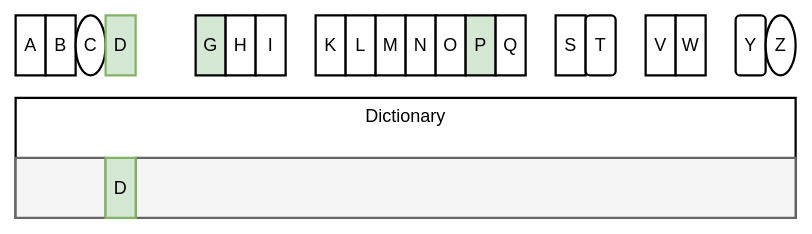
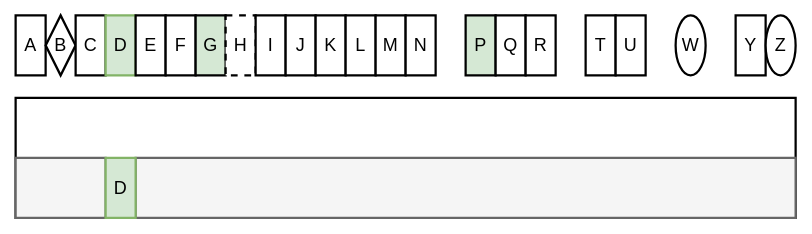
node "B": shape rectangle -> diamond
node "C": shape ellipse -> rectangle
node "E": added
node "F": added
node "H": style solid -> dashed
node "J": added
node "O": removed
node "R": added
node "S": removed
node "T": shape rounded rectangle -> rectangle
node "U": added
node "V": removed
node "W": shape rectangle -> ellipse
node "Y": shape rounded rectangle -> rectangle
node "Dictionary": removed
